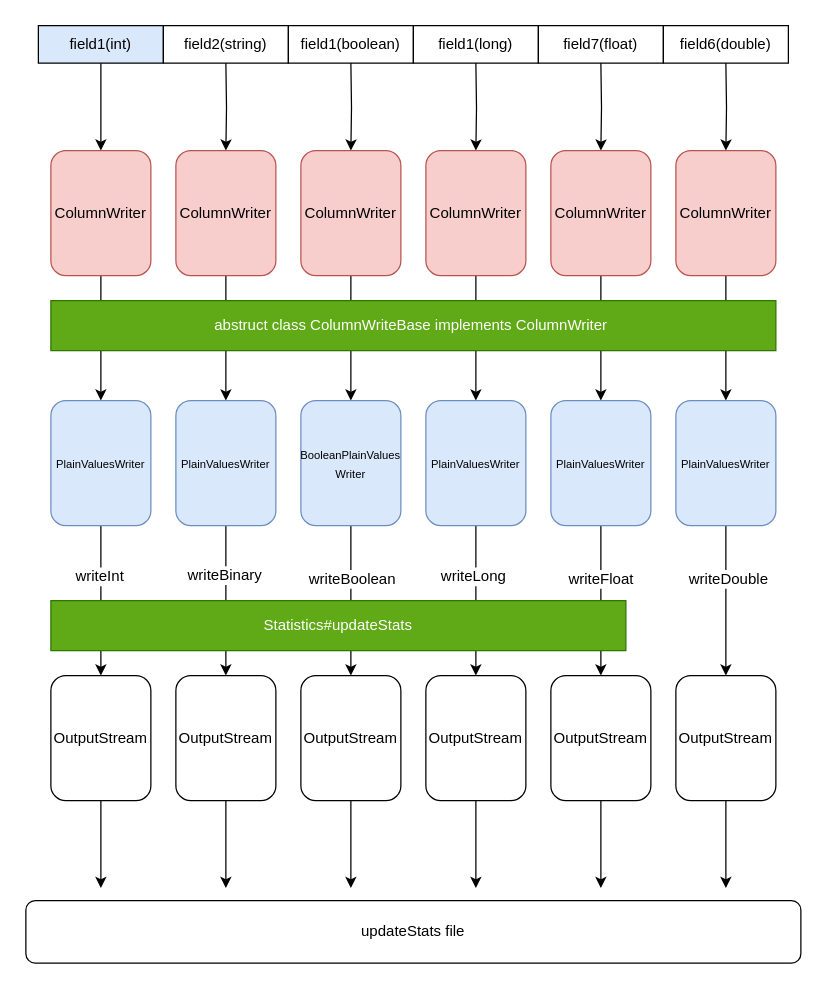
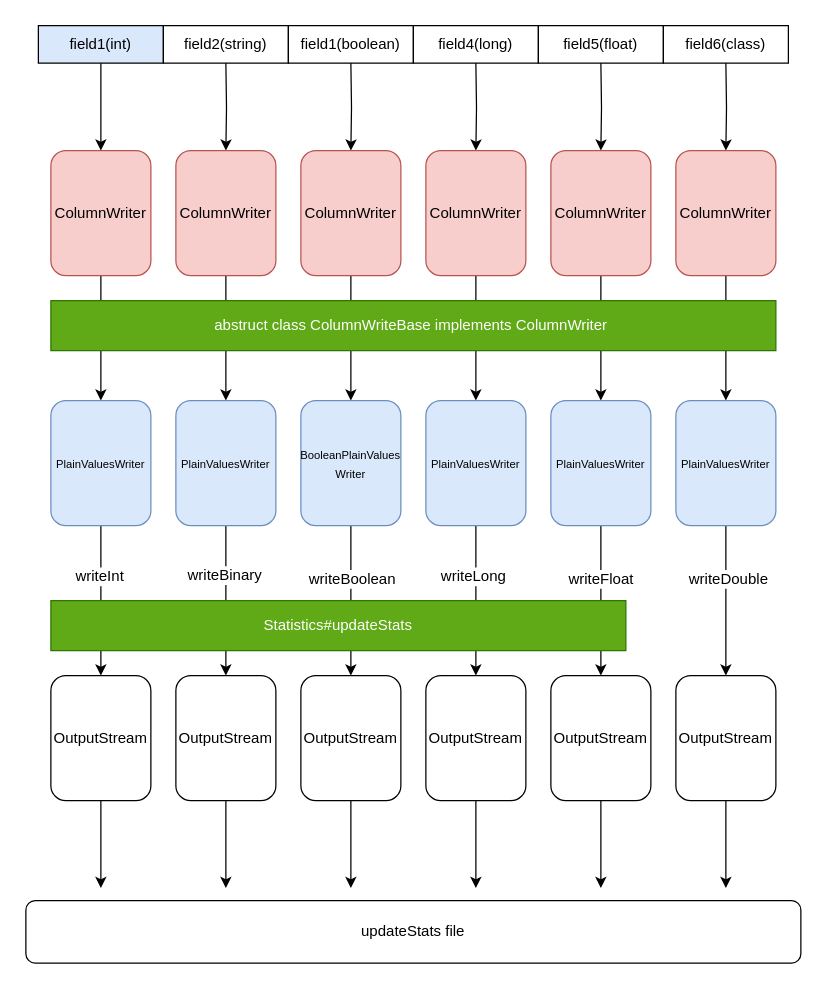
node "field1(long)": label "field1(long)" -> "field4(long)"
node "field7(float)": label "field7(float)" -> "field5(float)"
node "field6(double)": label "field6(double)" -> "field6(class)"
